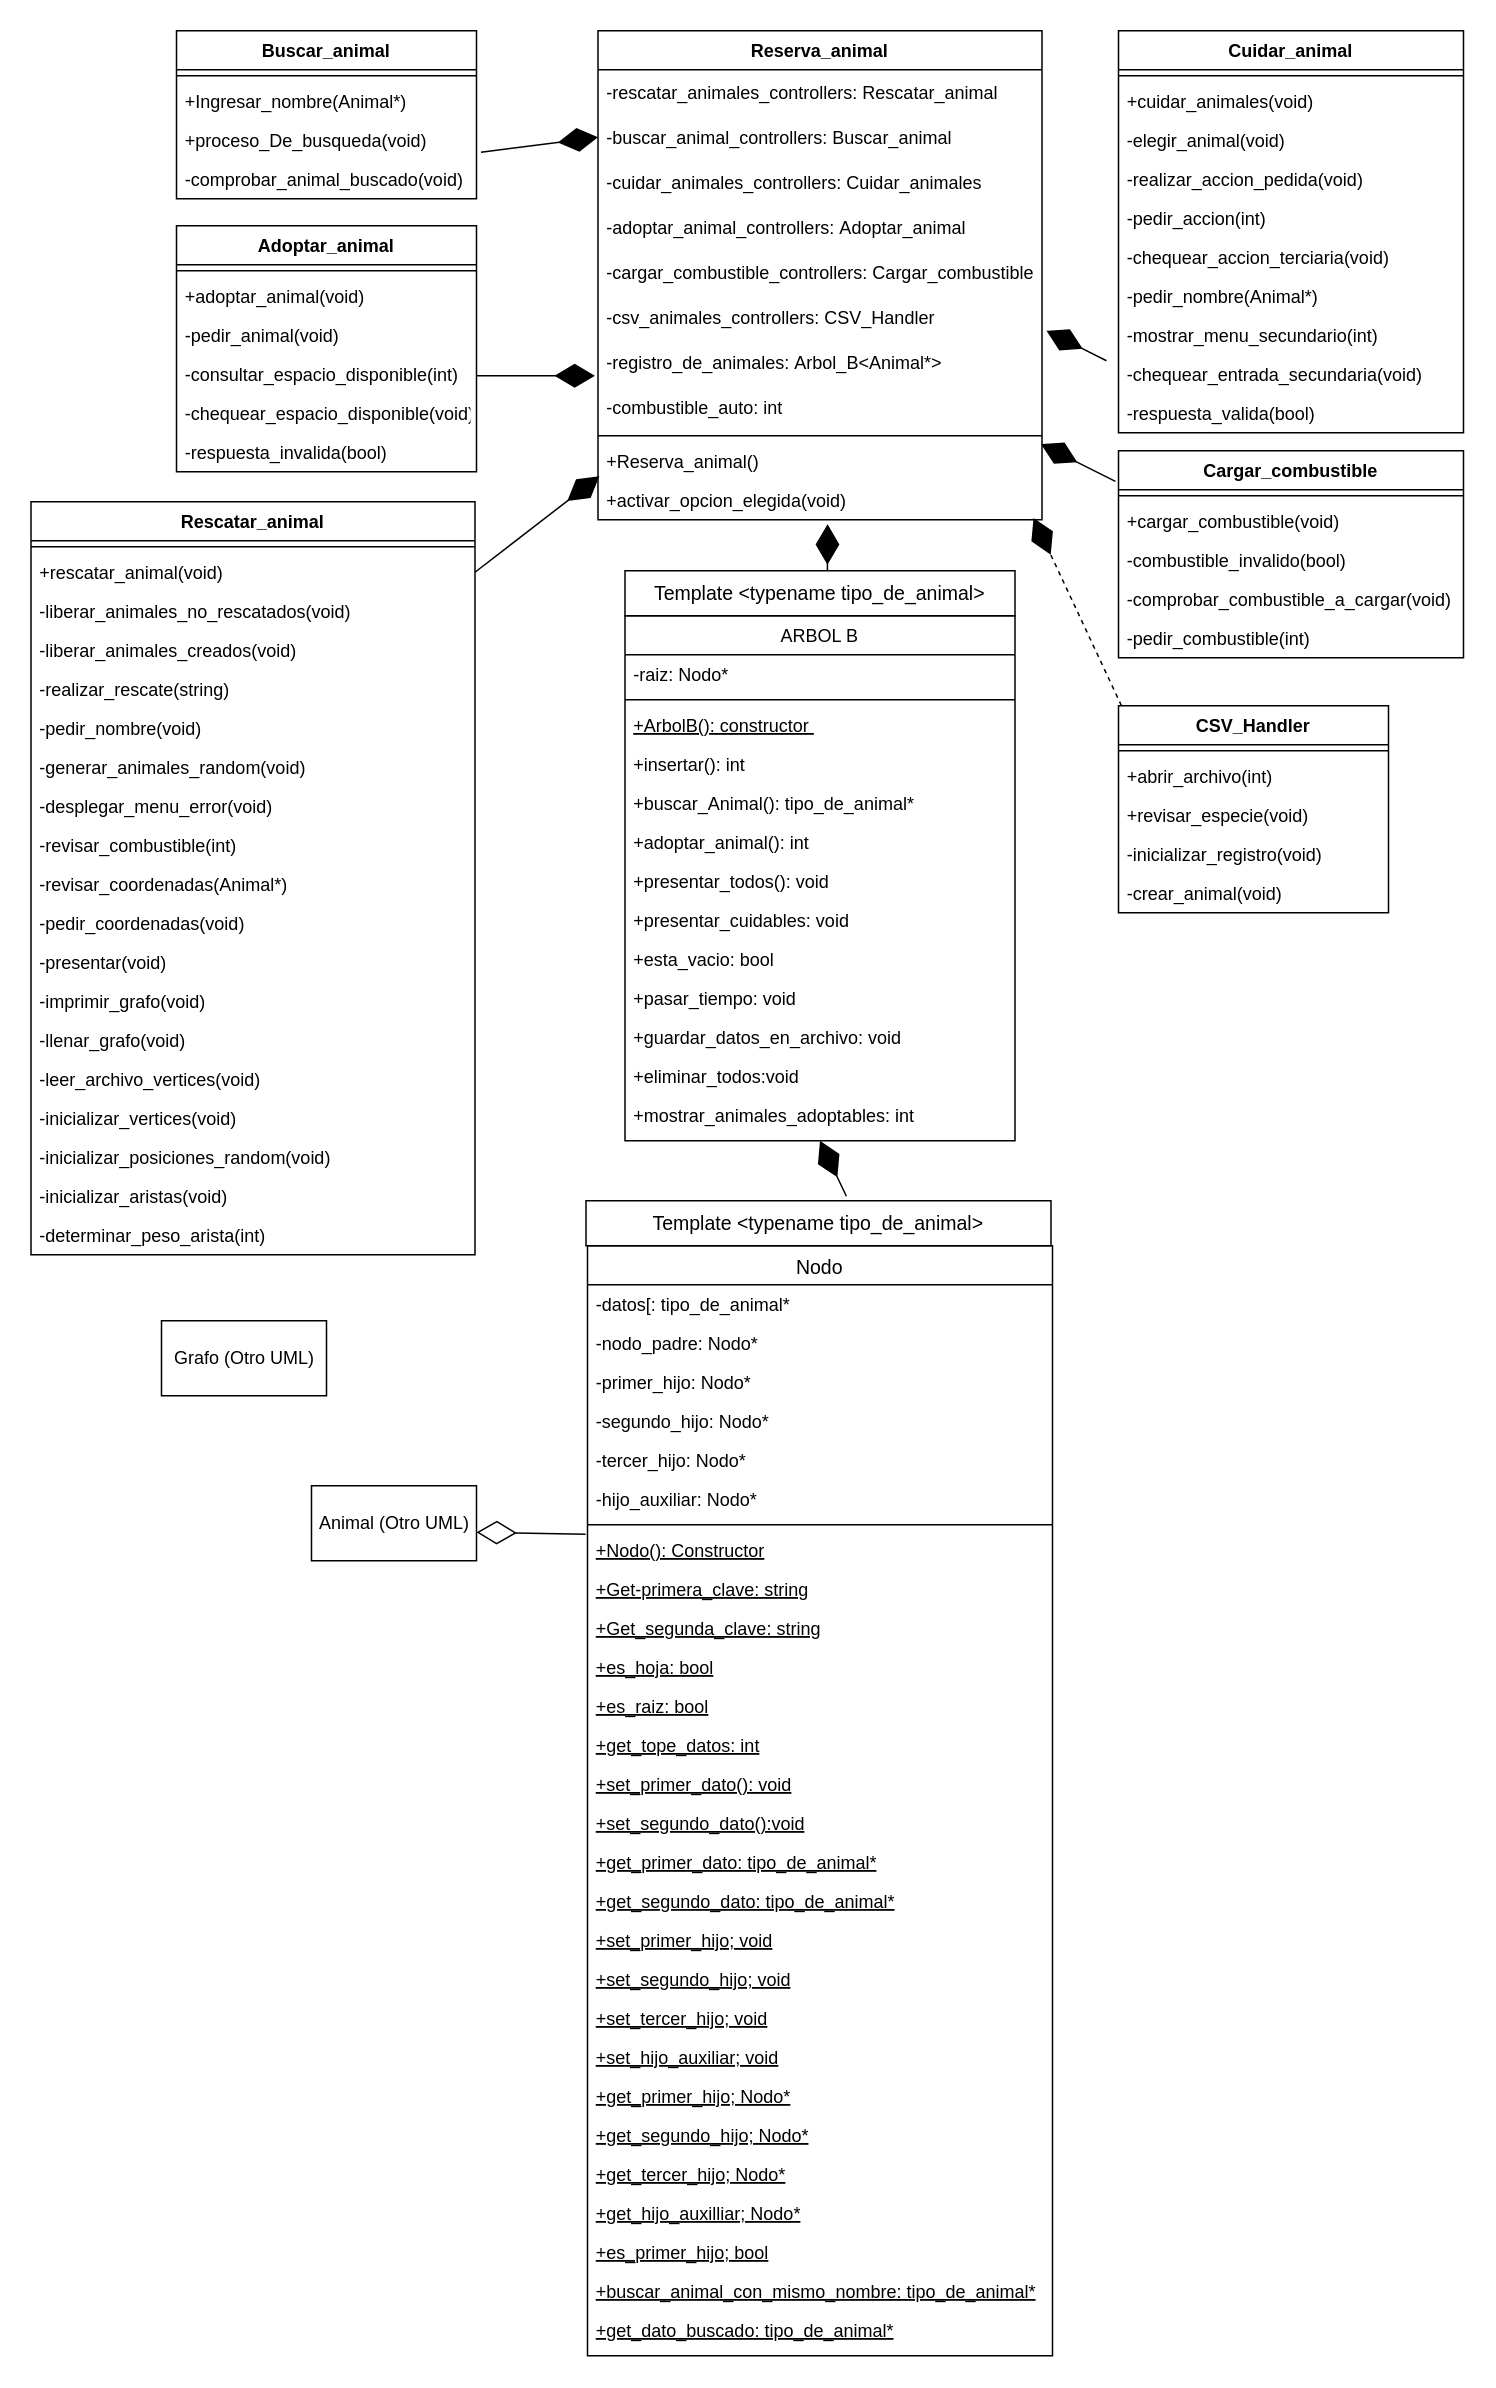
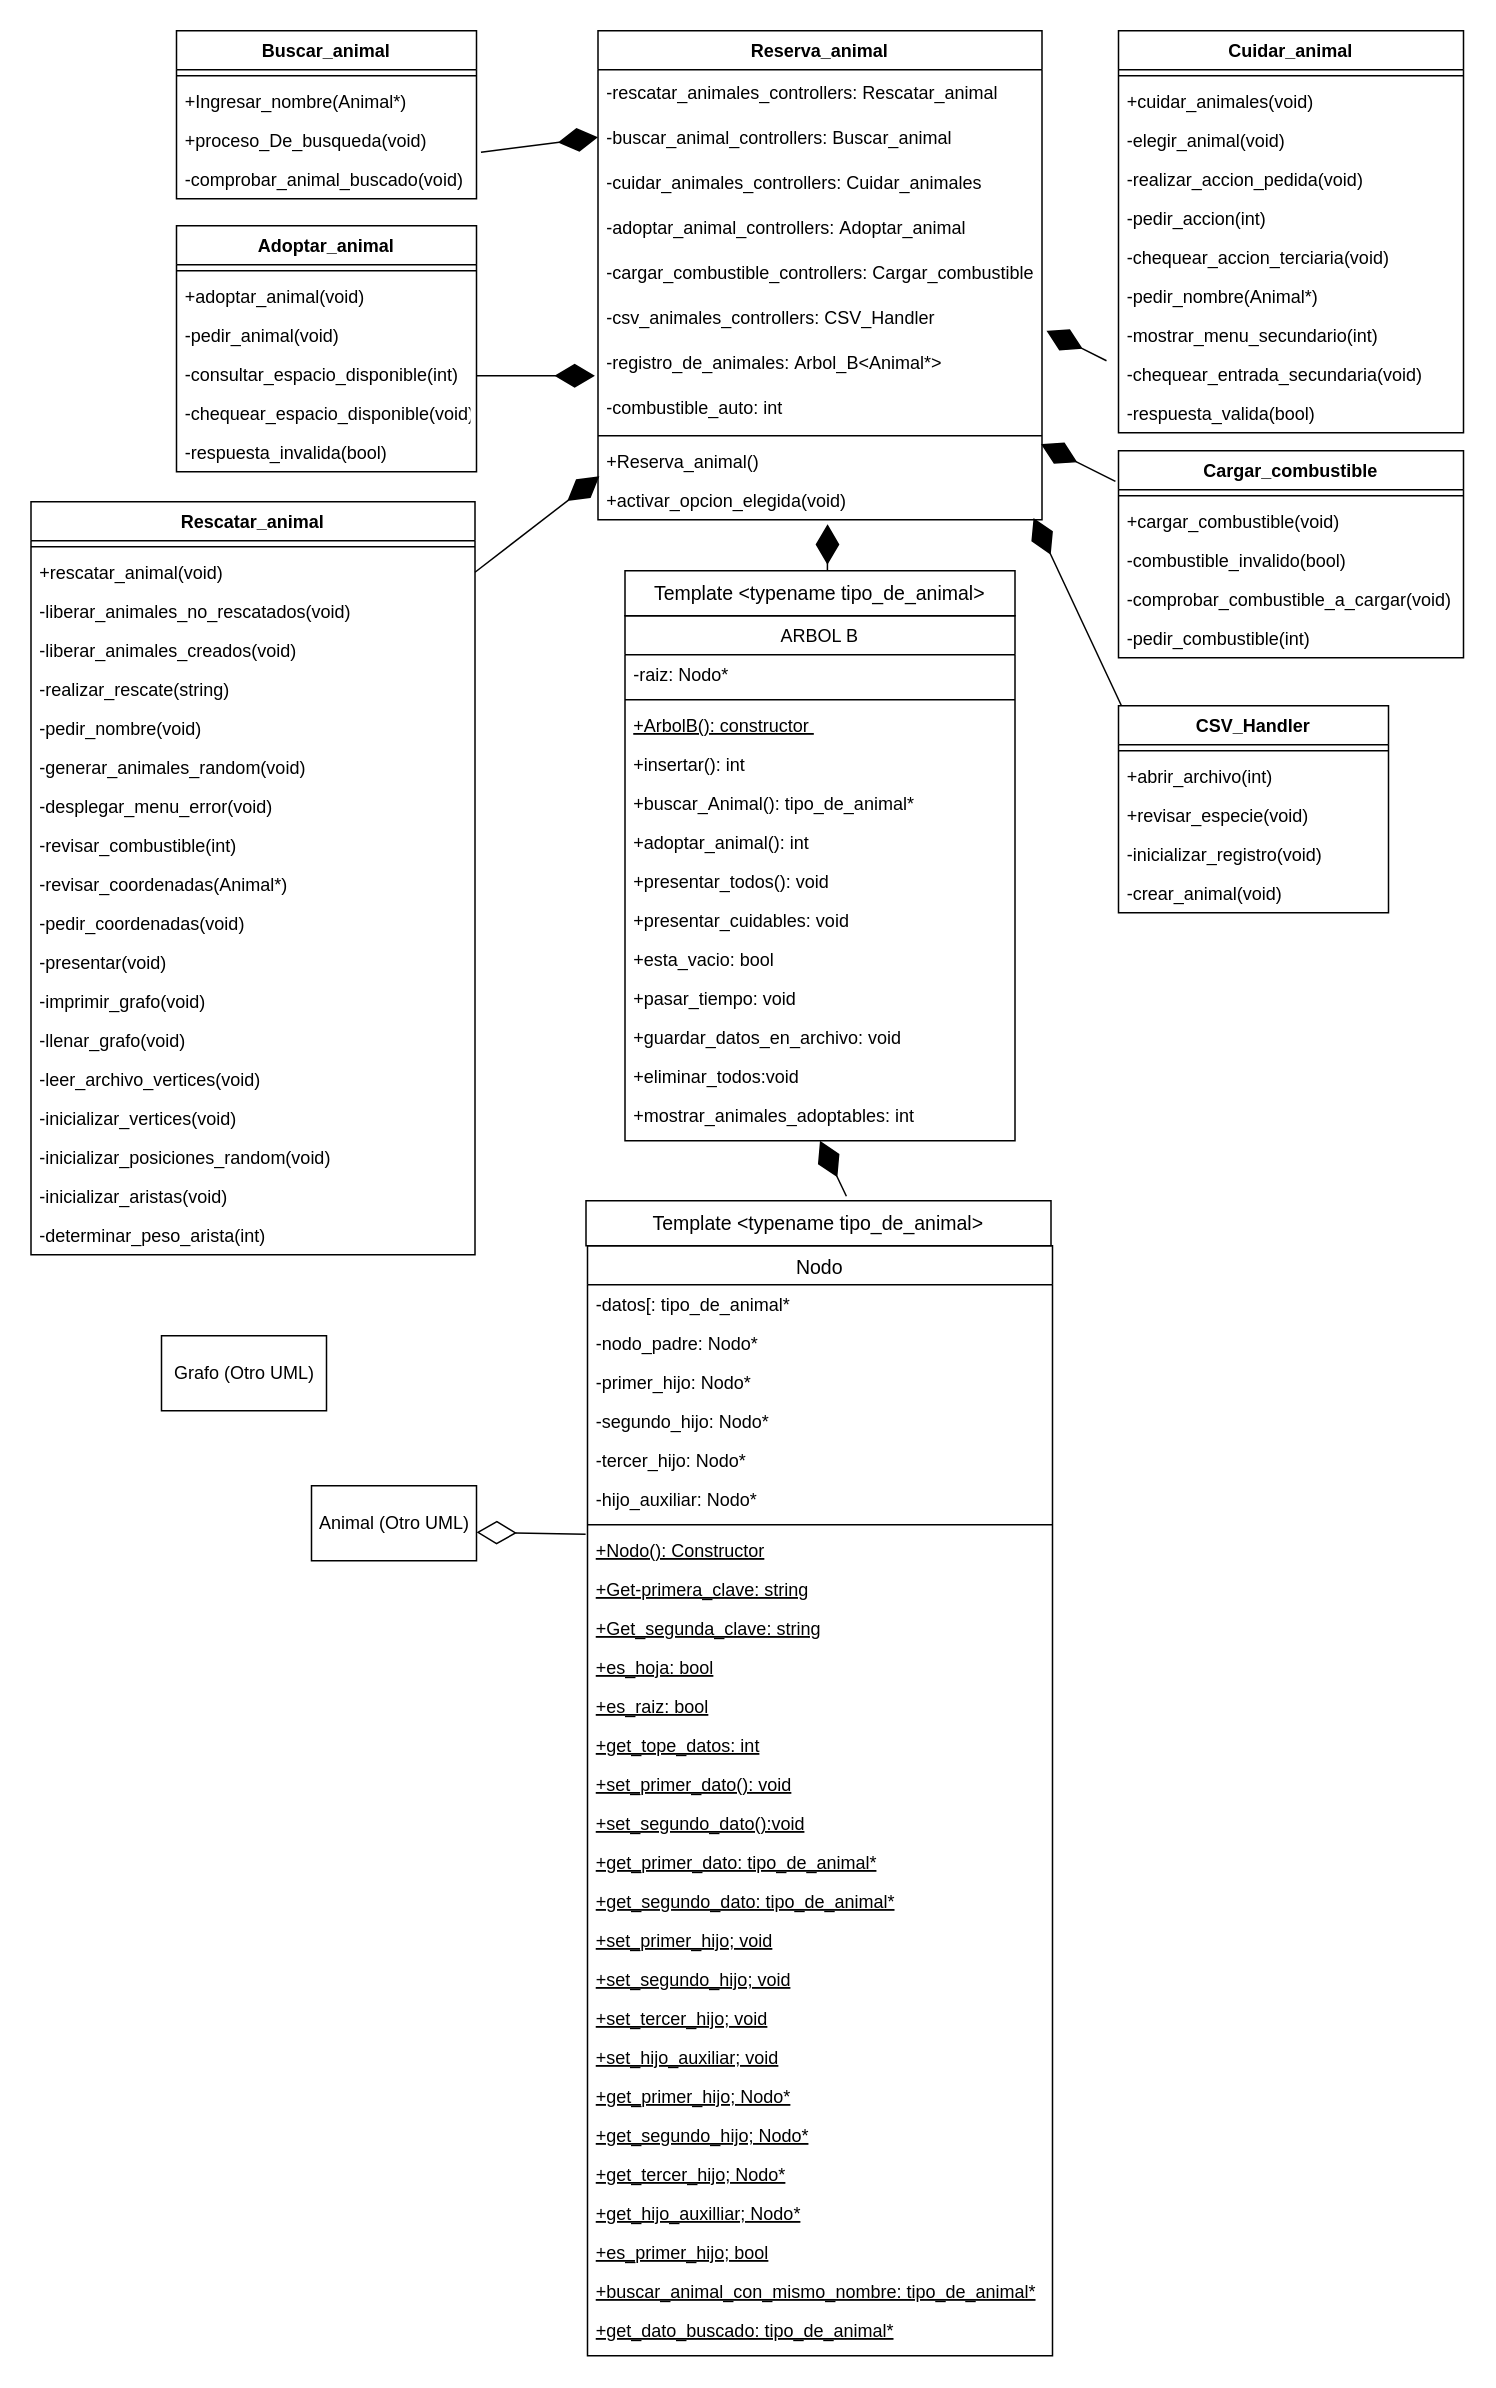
edge "CSV_Handler" -> "+activar_opcion_elegida(void)": style dashed -> solid
node "Grafo (Otro UML)": moved (244, 1358) -> (244, 1373)
